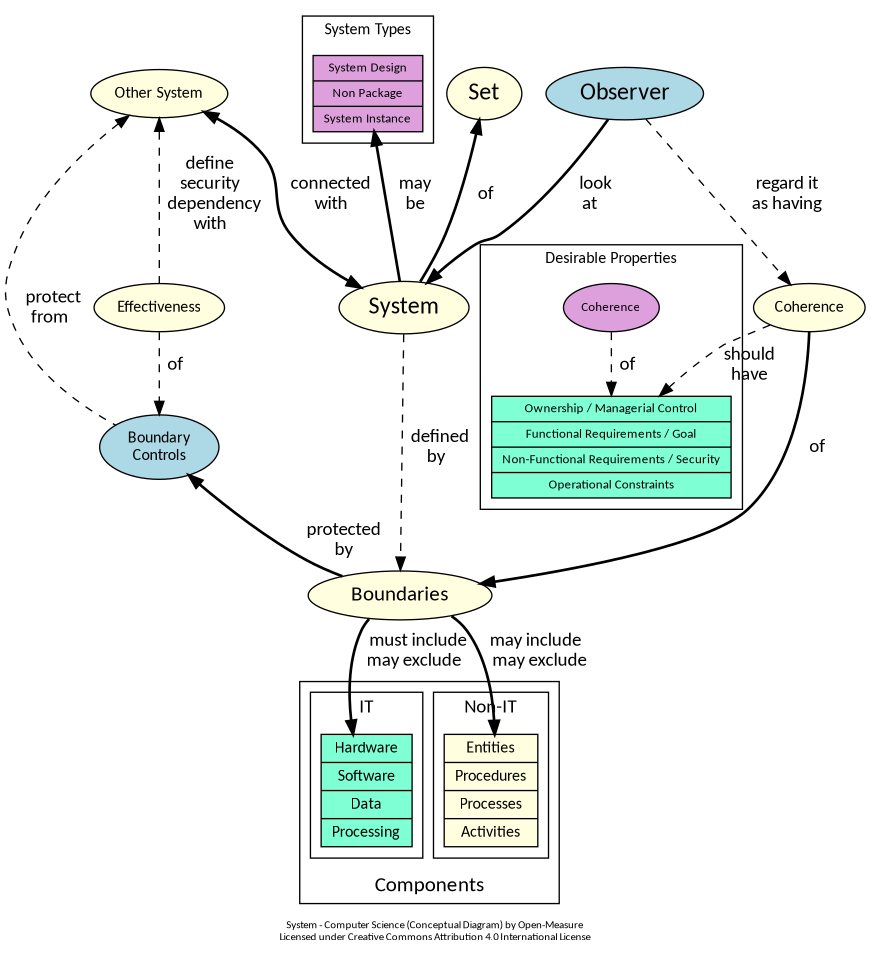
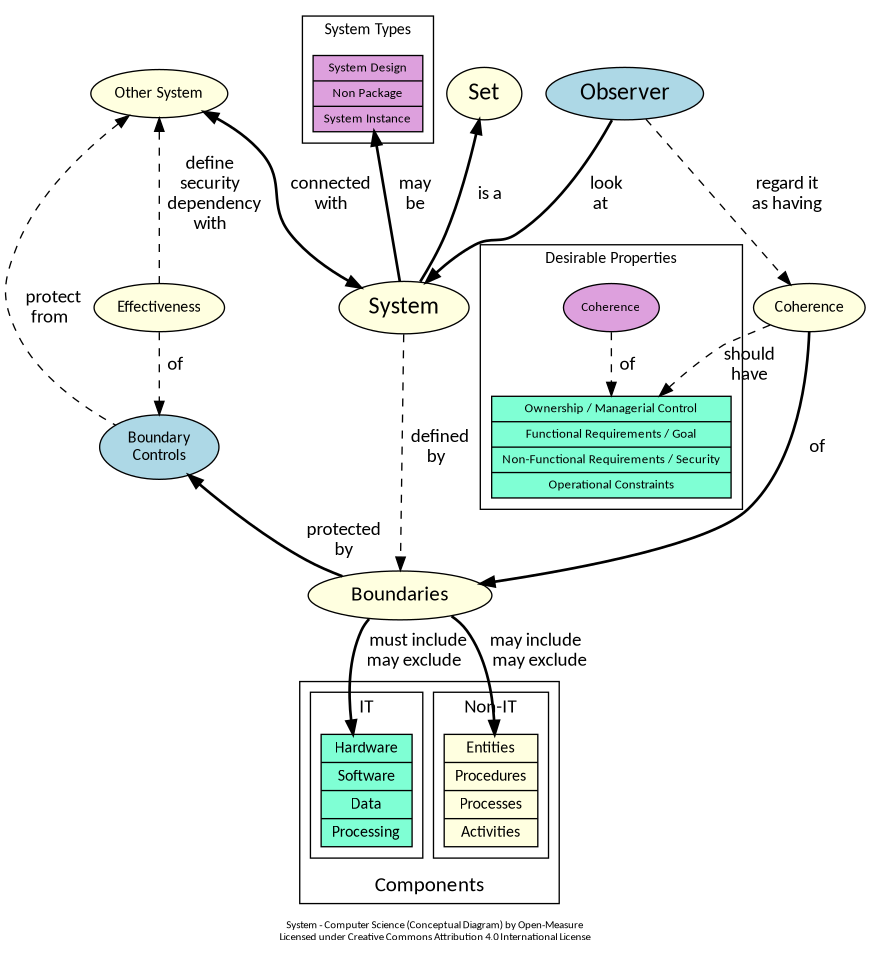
edge "System" -> "Set": label "  of" -> "  is a  "
